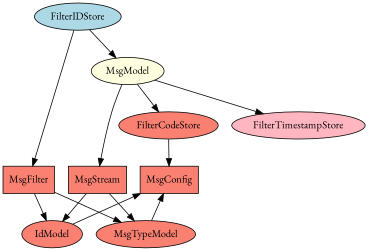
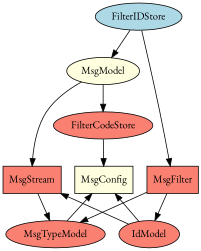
node "FilterTimestampStore": removed
node "MsgConfig": fillcolor salmon -> lightyellow
edge "MsgStream" -> "IdModel": reversed
